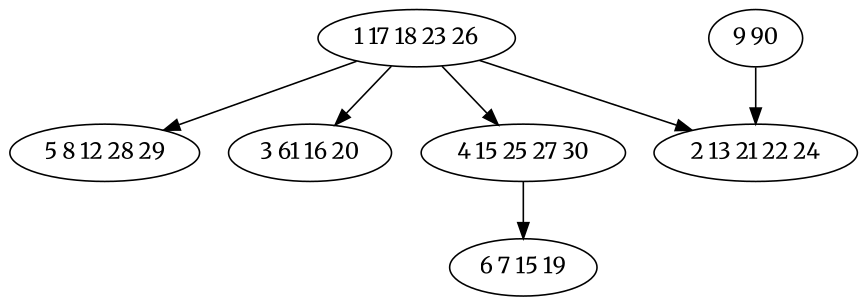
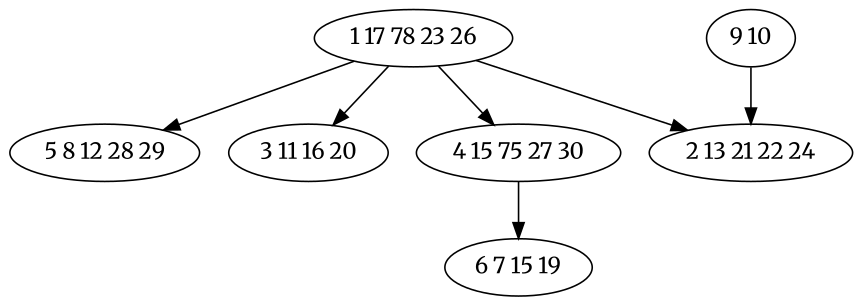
node "1 17 18 23 26": label "1 17 18 23 26" -> "1 17 78 23 26"
node "9 90": label "9 90" -> "9 10"
node "3 61 16 20": label "3 61 16 20" -> "3 11 16 20"
node "4 15 25 27 30": label "4 15 25 27 30" -> "4 15 75 27 30"
